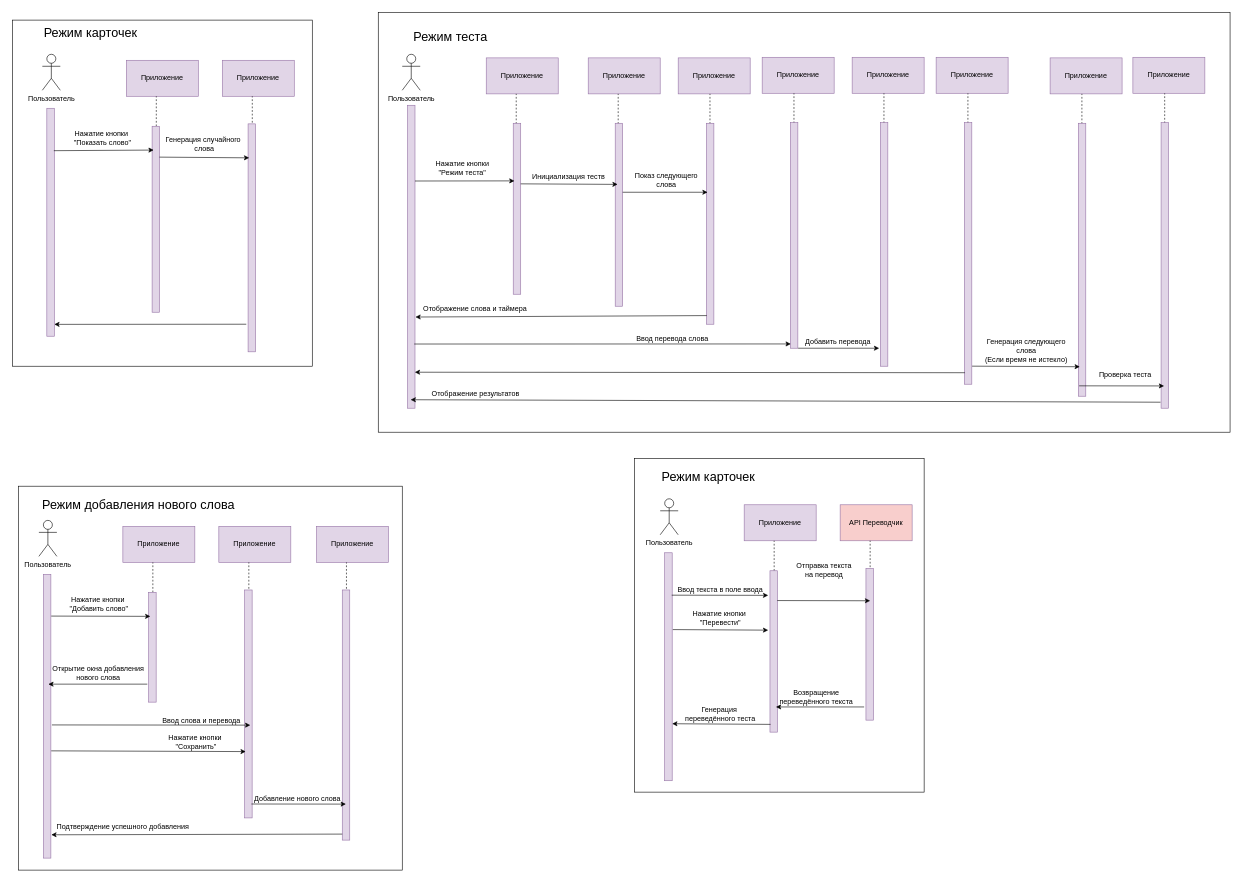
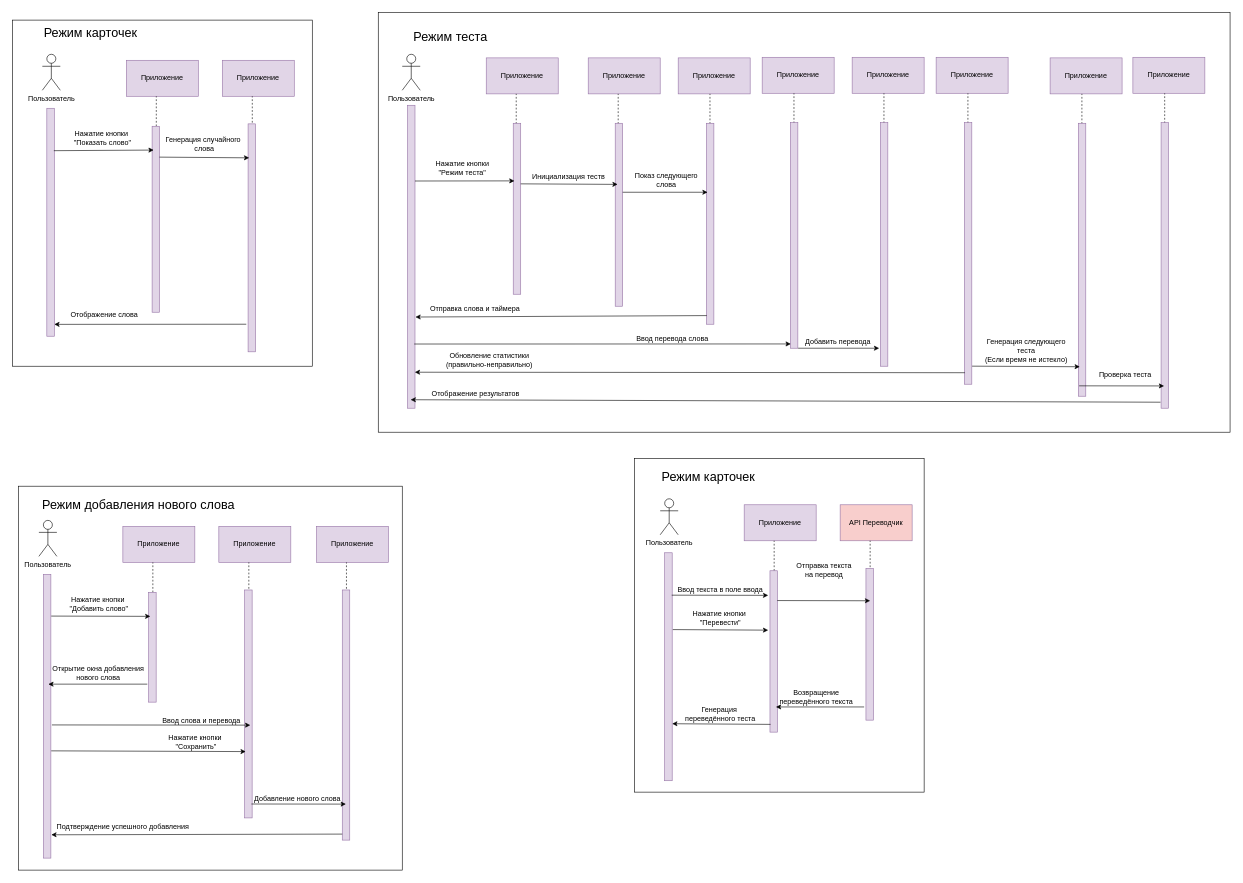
node "Отображение слова и таймера": label "Отображение слова и таймера" -> "Отправка слова и таймера"
node "Отображение слова": added
node "Генерация следующего слова (Если время не истекло)": label "Генерация следующего слова (Если время не истекло)" -> "Генерация следующего теста (Если время не истекло)"
node "Обновление статистики (правильно-неправильно)": added
